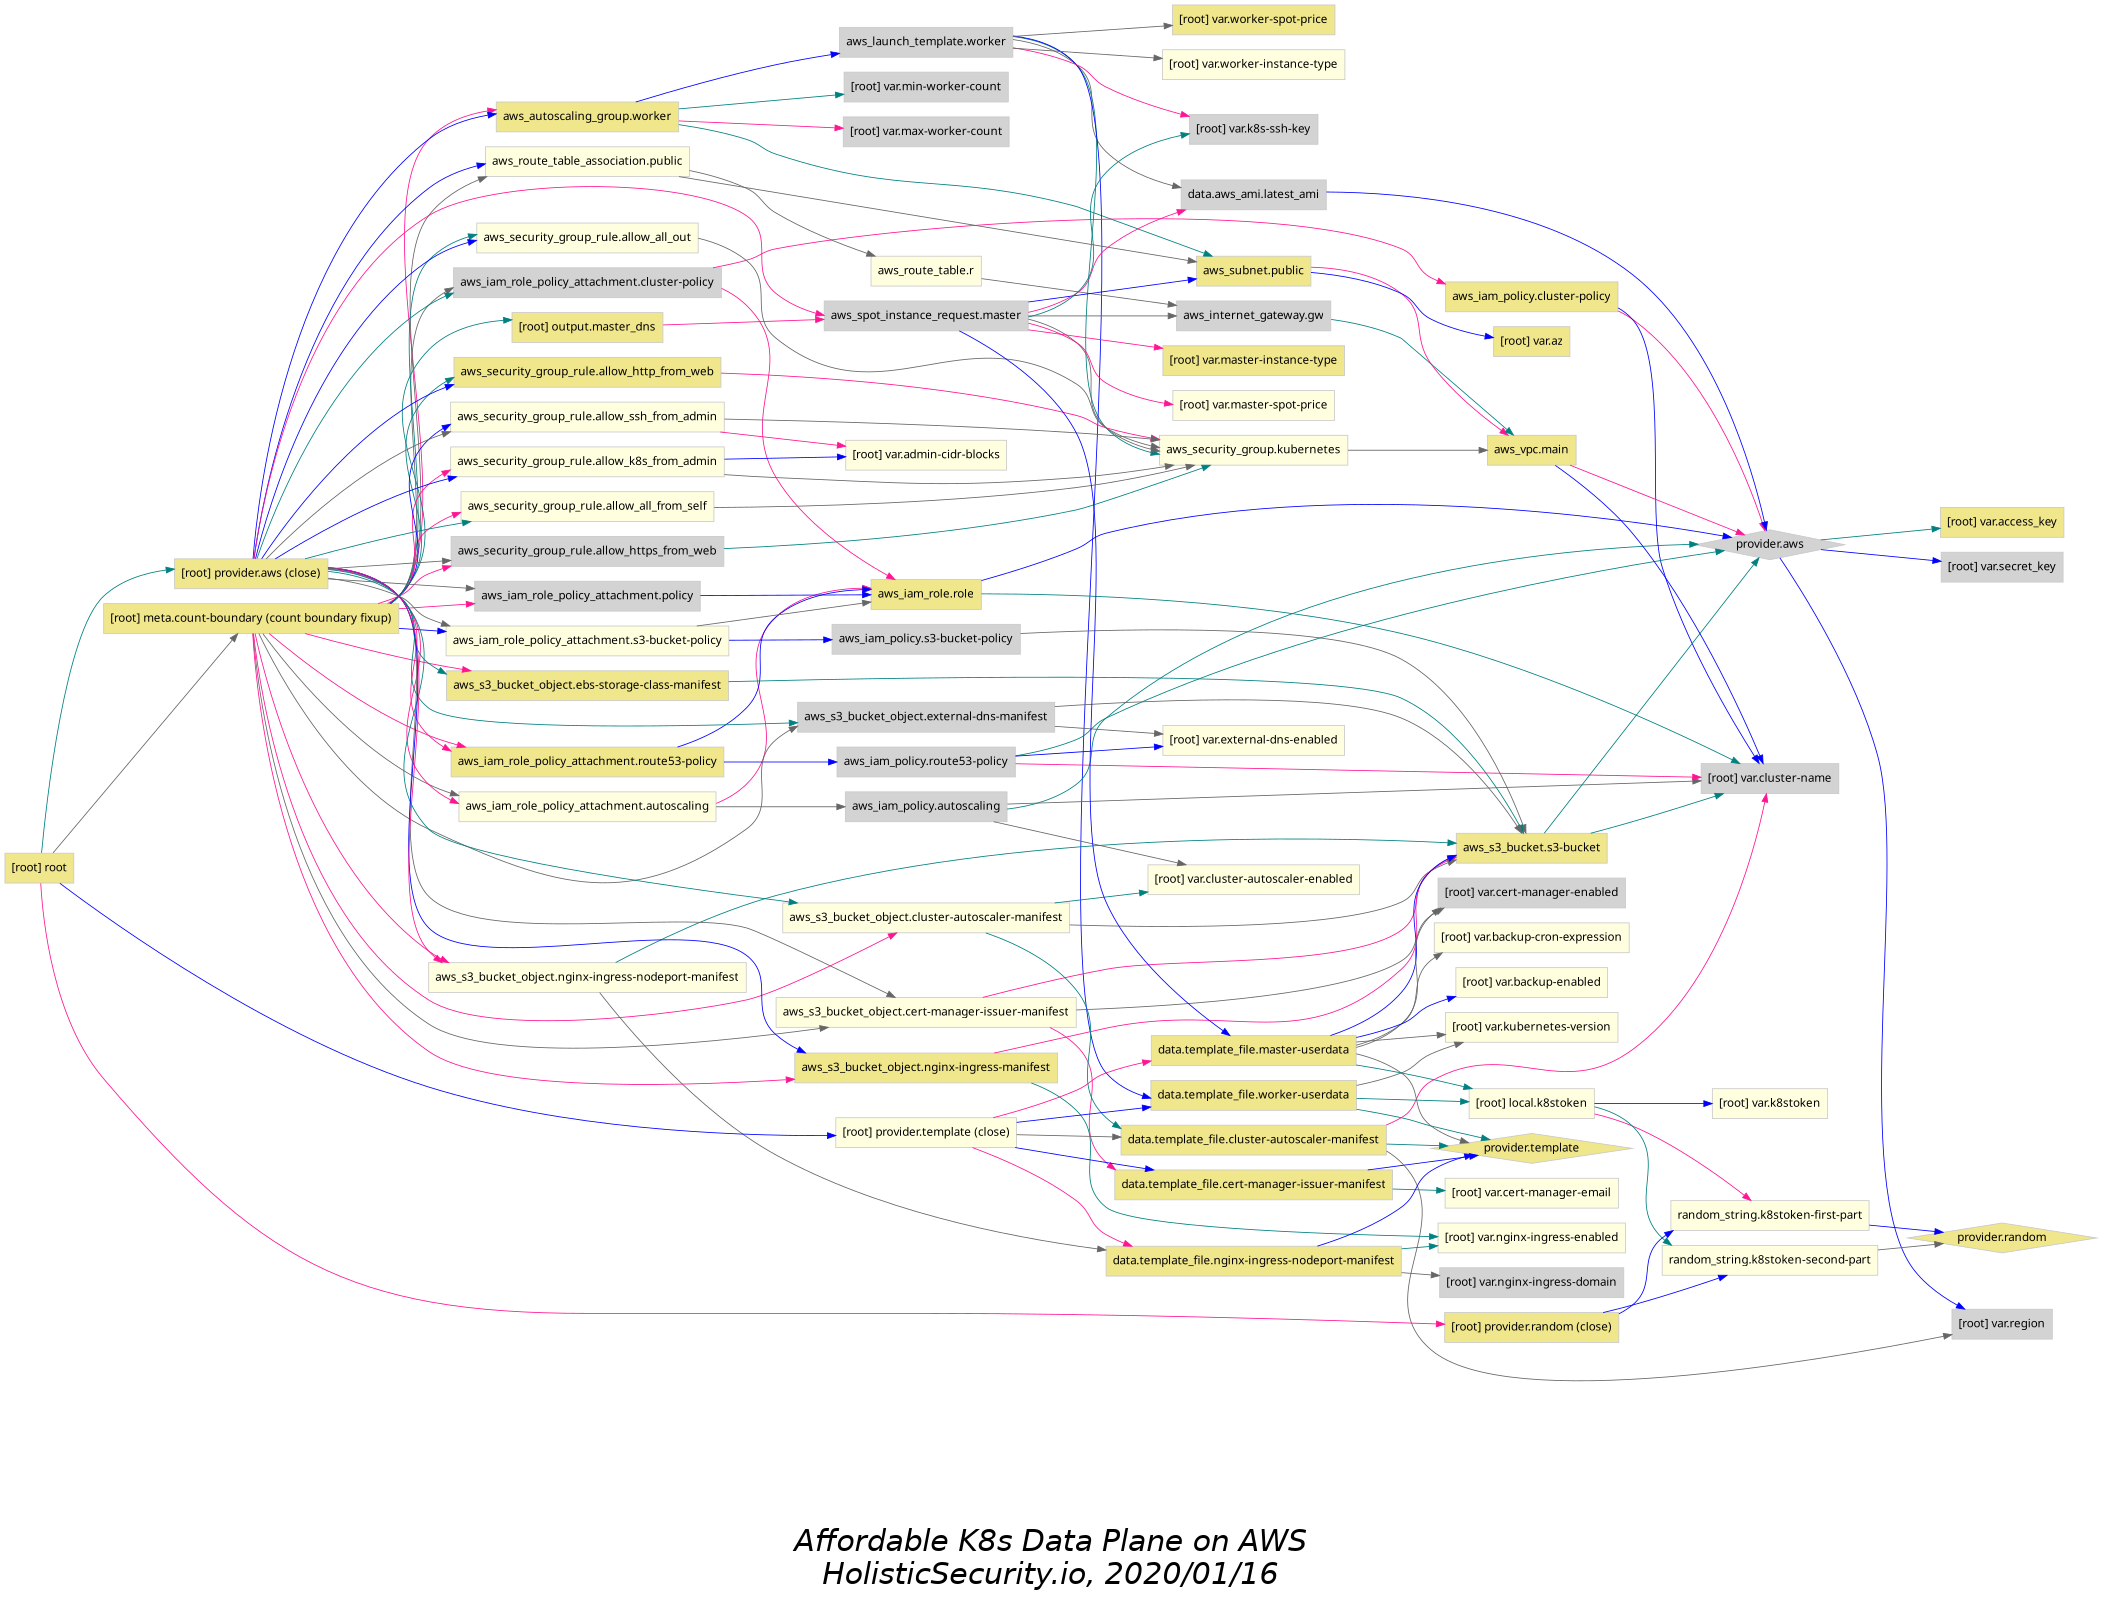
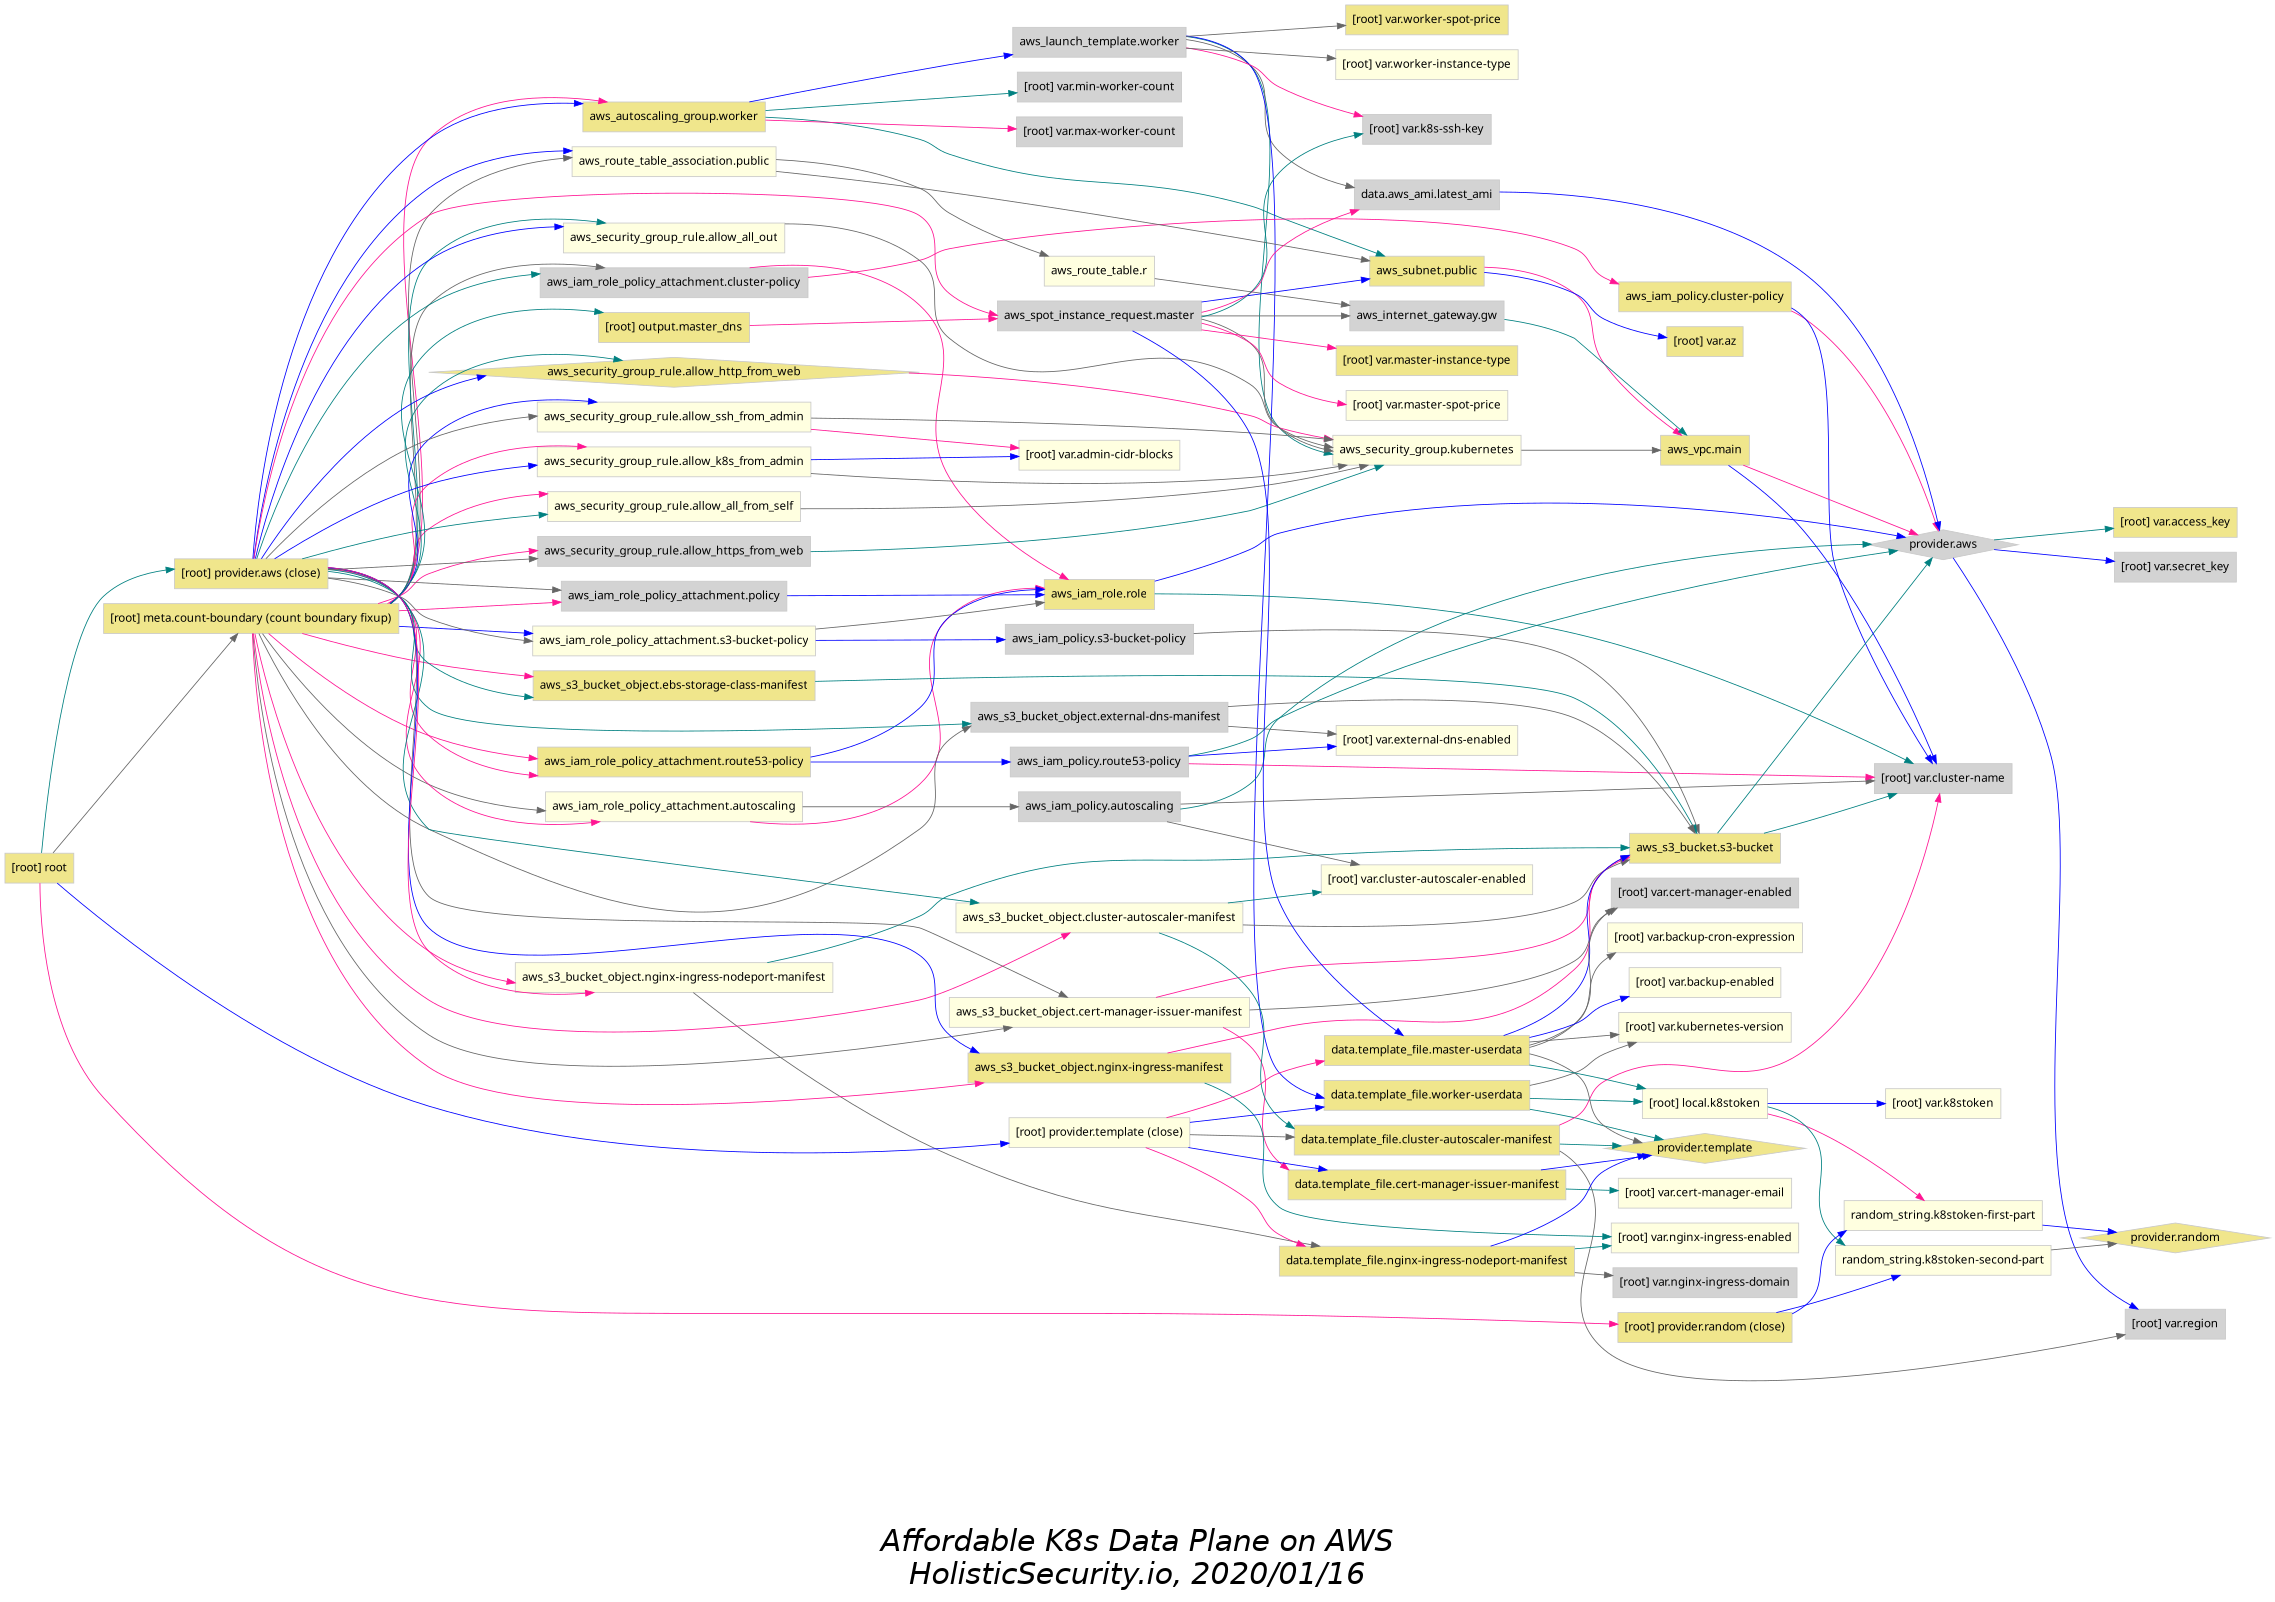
node "aws_security_group_rule.allow_http_from_web": shape box -> diamond
